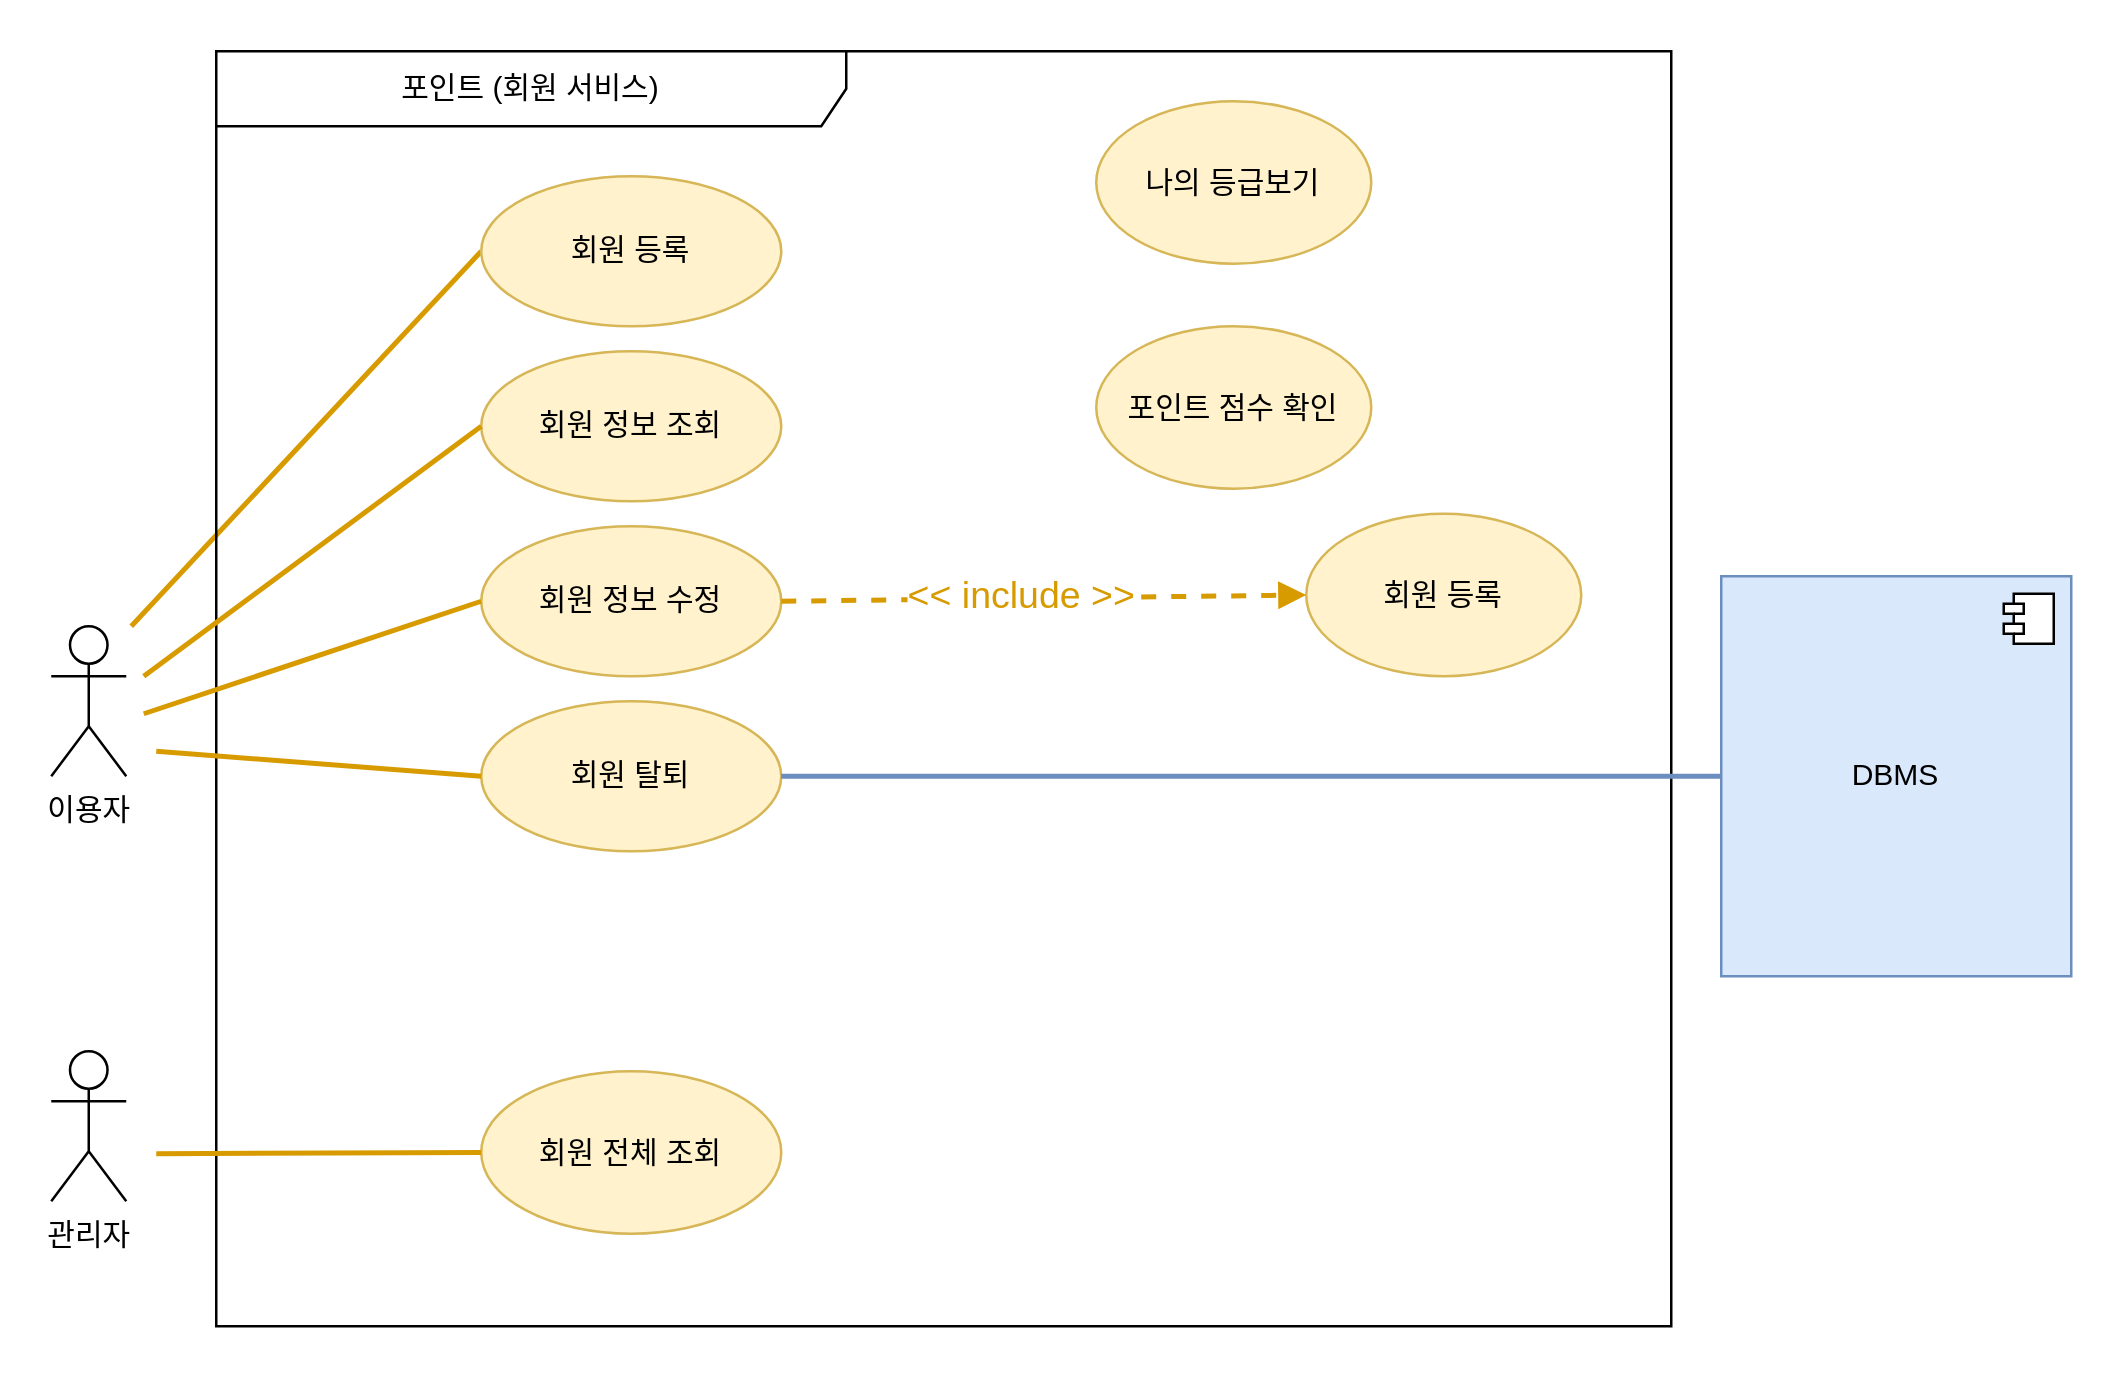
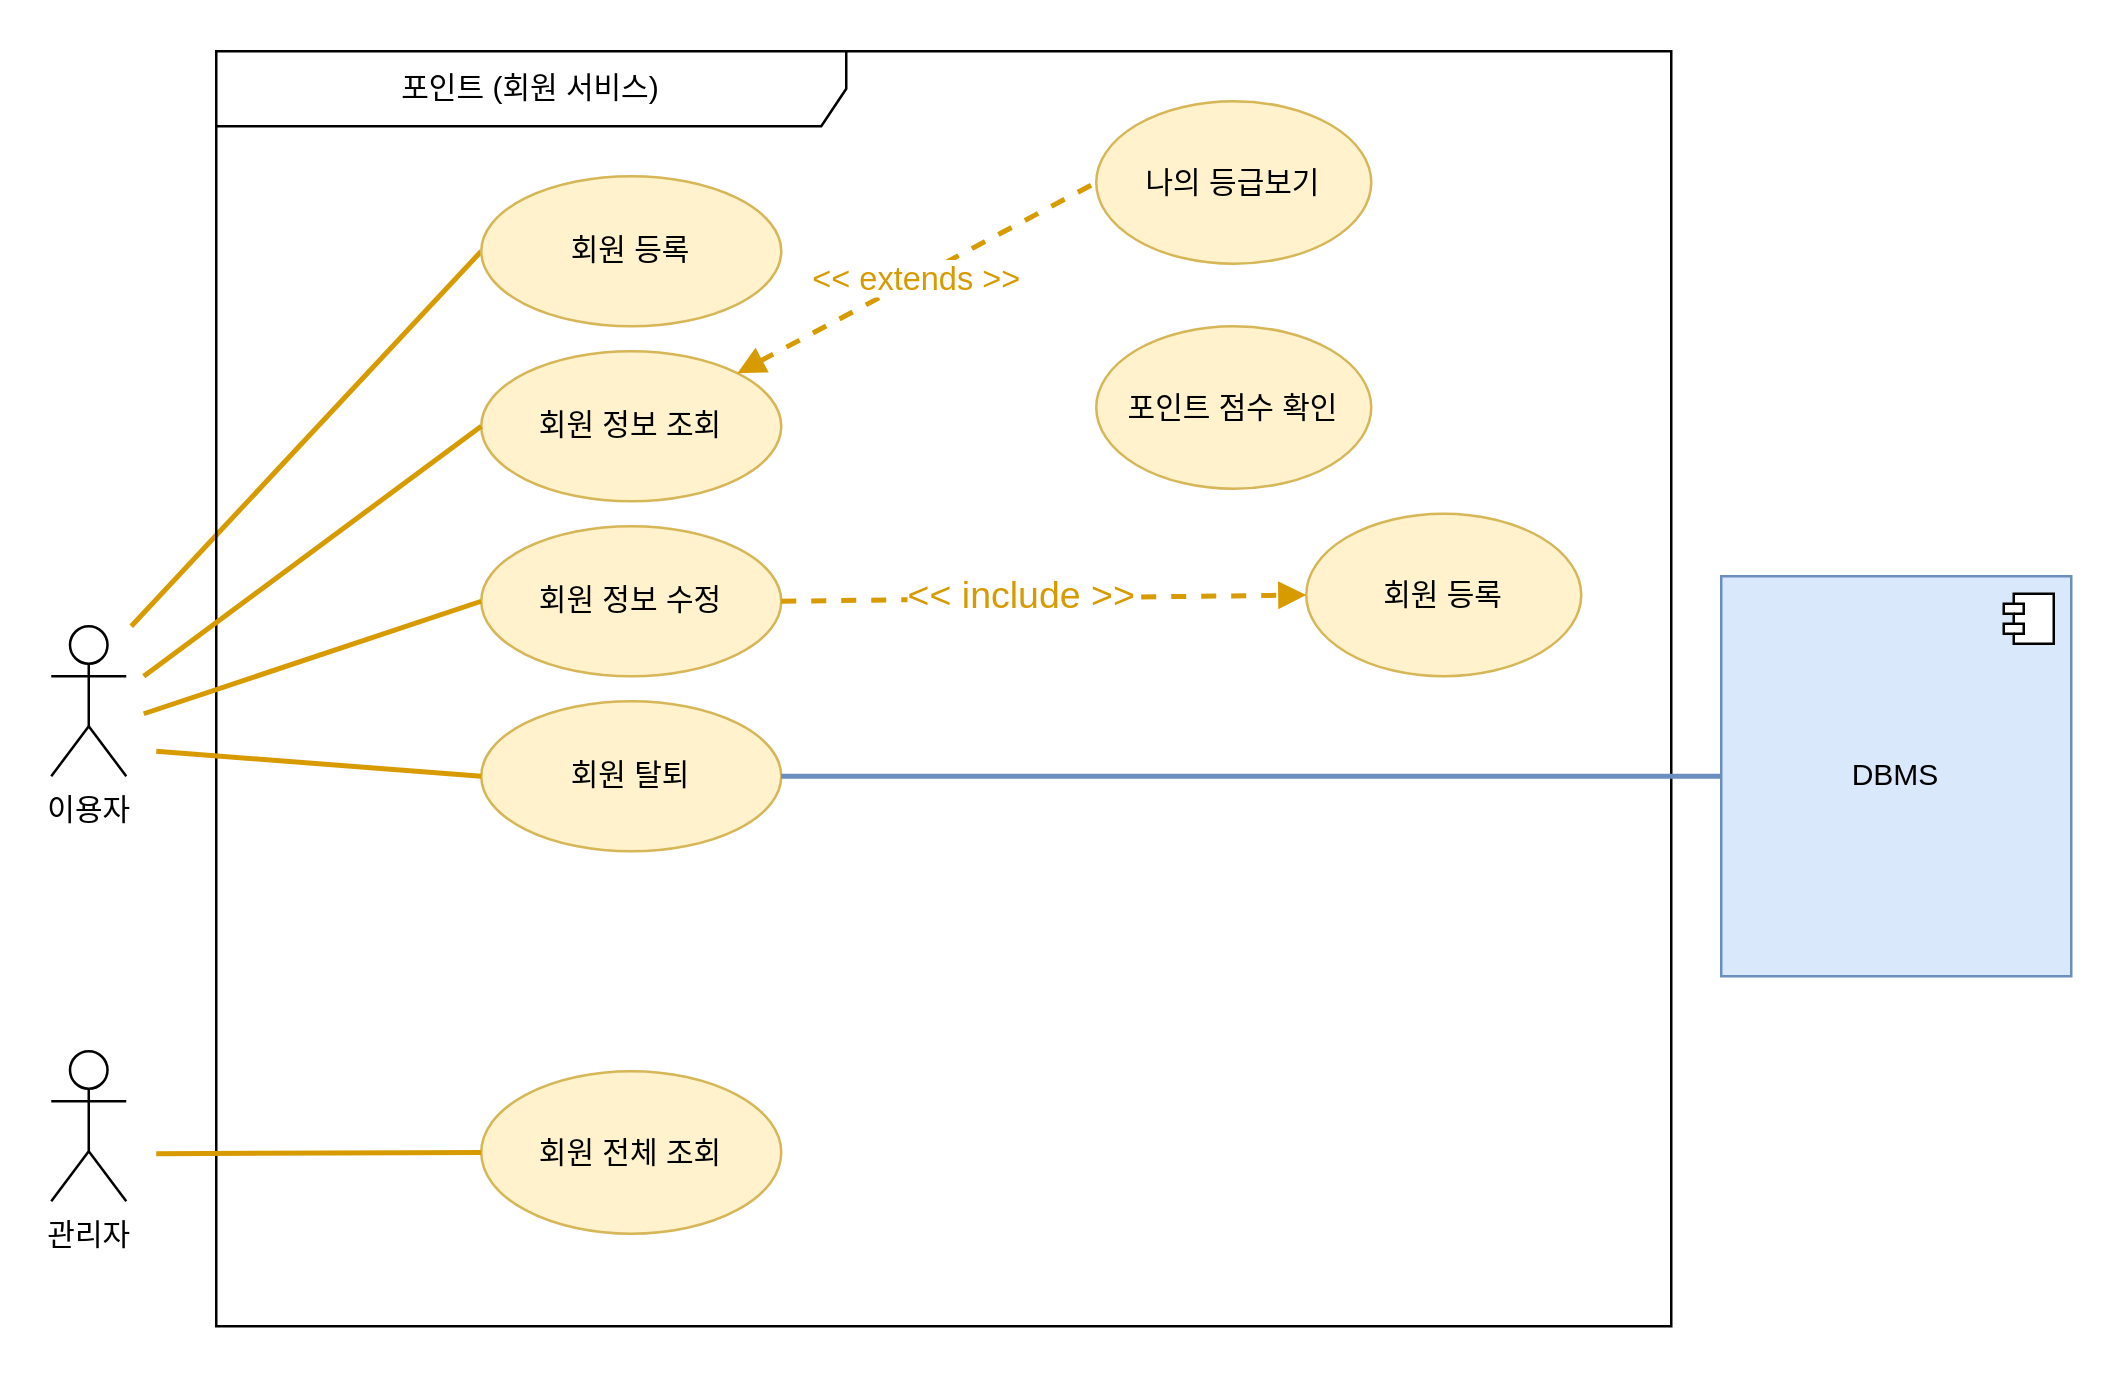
edge "나의 등급보기" -> "회원 정보 조회": added, label "<< extends >>"
